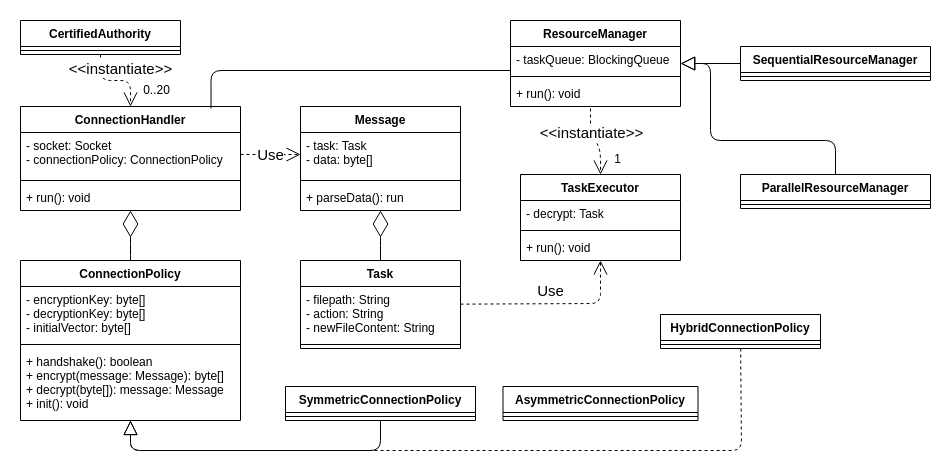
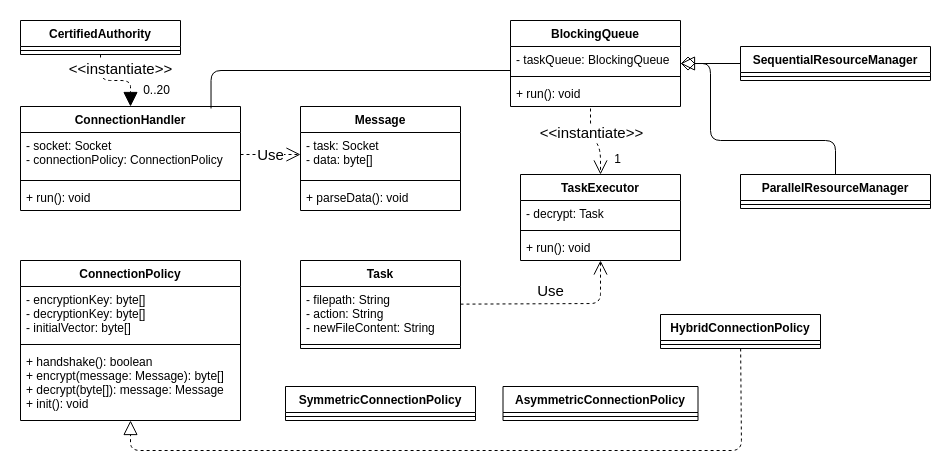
node "ResourceManager": label "ResourceManager" -> "BlockingQueue"
edge "ParallelResourceManager" -> "- taskQueue: BlockingQueue": arrowhead block -> diamond
edge "CertifiedAuthority" -> "ConnectionHandler": arrowhead open -> block
node "- task: Task - data: byte[]": label "- task: Task - data: byte[]" -> "- task: Socket - data: byte[]"
node "+ parseData(): run": label "+ parseData(): run" -> "+ parseData(): void"
edge "Task" -> "Message": removed
edge "ConnectionPolicy" -> "ConnectionHandler": removed
edge "SymmetricConnectionPolicy" -> "ConnectionPolicy": removed
